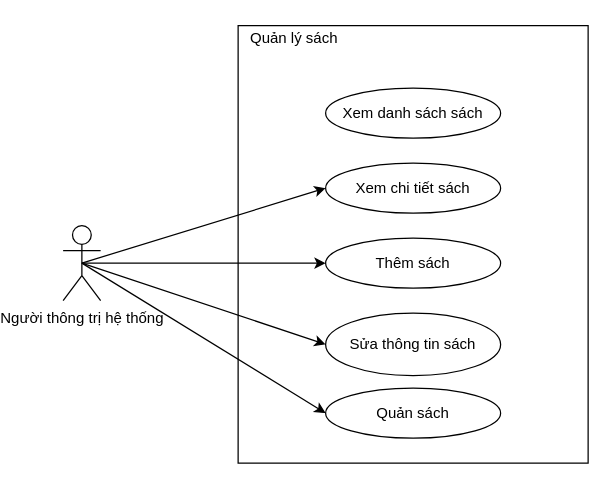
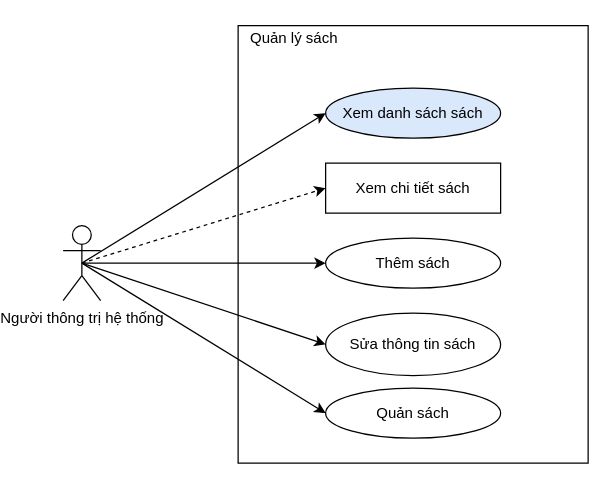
node "Xem danh sách sách": fillcolor #ffffff -> #dae8fc
edge "Người thông trị hệ thống" -> "Xem danh sách sách": added
node "Xem chi tiết sách": shape ellipse -> rectangle
edge "Người thông trị hệ thống" -> "Xem chi tiết sách": style solid -> dashed
